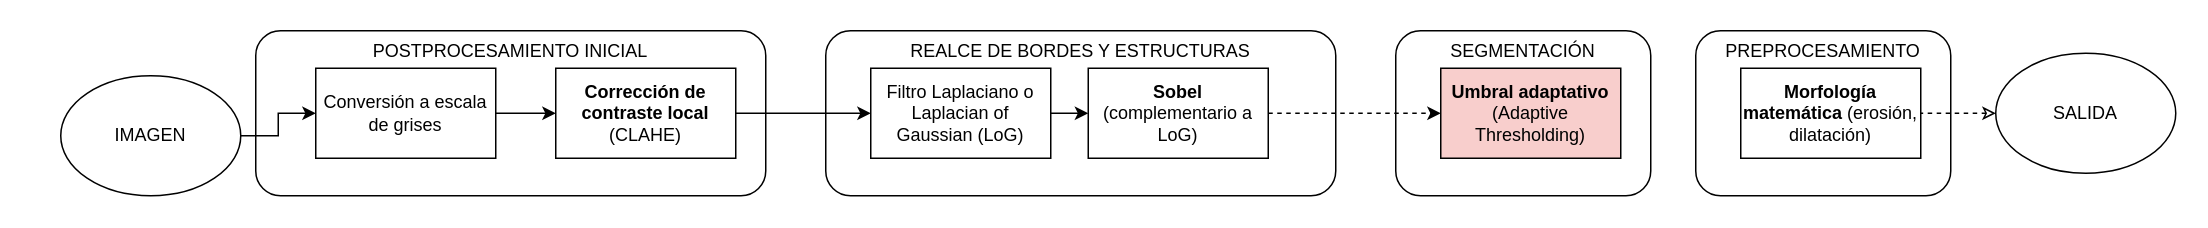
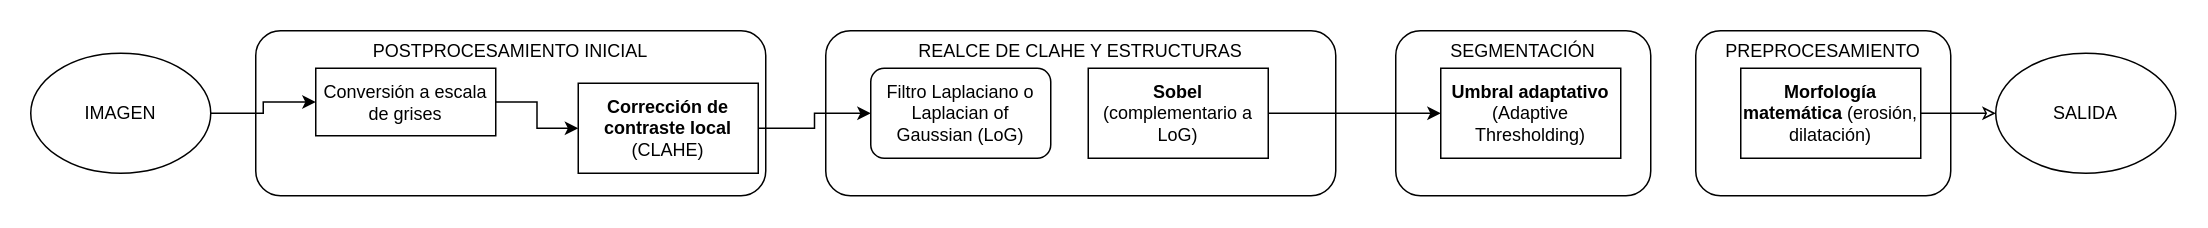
node "REALCE DE BORDES Y ESTRUCTURAS": label "REALCE DE BORDES Y ESTRUCTURAS" -> "REALCE DE CLAHE Y ESTRUCTURAS"
node "Conversión a escala de grises": size 180x90 -> 180x68
node "Corrección de contraste local (CLAHE)": moved (646, 113) -> (668, 128)
node "Filtro Laplaciano o Laplacian of Gaussian (LoG)": shape rectangle -> rounded rectangle
edge "Filtro Laplaciano o Laplacian of Gaussian (LoG)" -> "Sobel (complementario a LoG)": removed
edge "Sobel (complementario a LoG)" -> "Umbral adaptativo (Adaptive Thresholding)": style dashed -> solid
node "Umbral adaptativo (Adaptive Thresholding)": fillcolor #f8cecc -> #ffffff
edge "Morfología matemática (erosión, dilatación)" -> "SALIDA": style dashed -> solid
node "IMAGEN": moved (151, 136) -> (121, 113)
